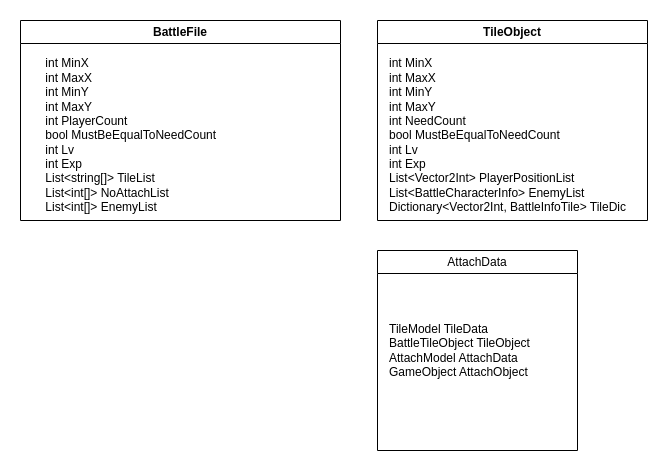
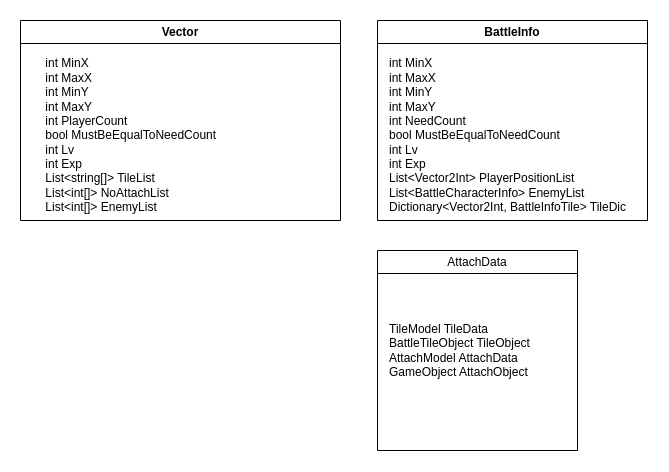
node "BattleFile": label "BattleFile" -> "Vector"
node "TileObject": label "TileObject" -> "BattleInfo"
